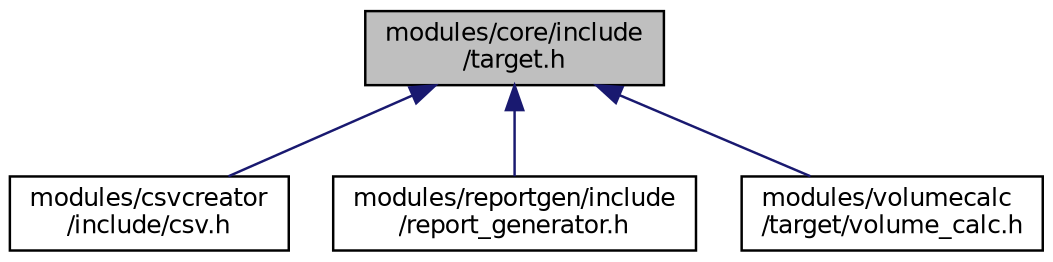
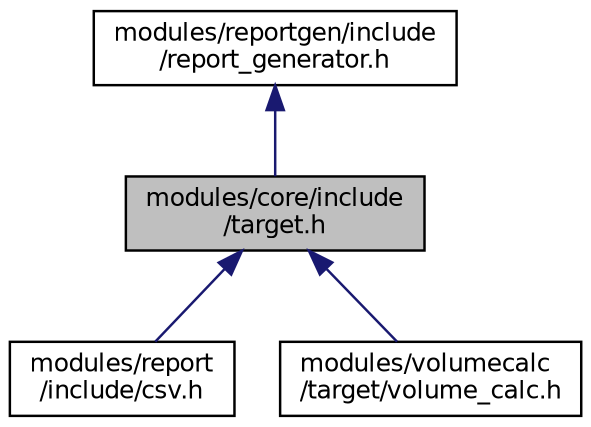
edge "modules/reportgen/include /report_generator.h" -> "modules/core/include /target.h": reversed
node "modules/csvcreator /include/csv.h": label "modules/csvcreator /include/csv.h" -> "modules/report /include/csv.h"
